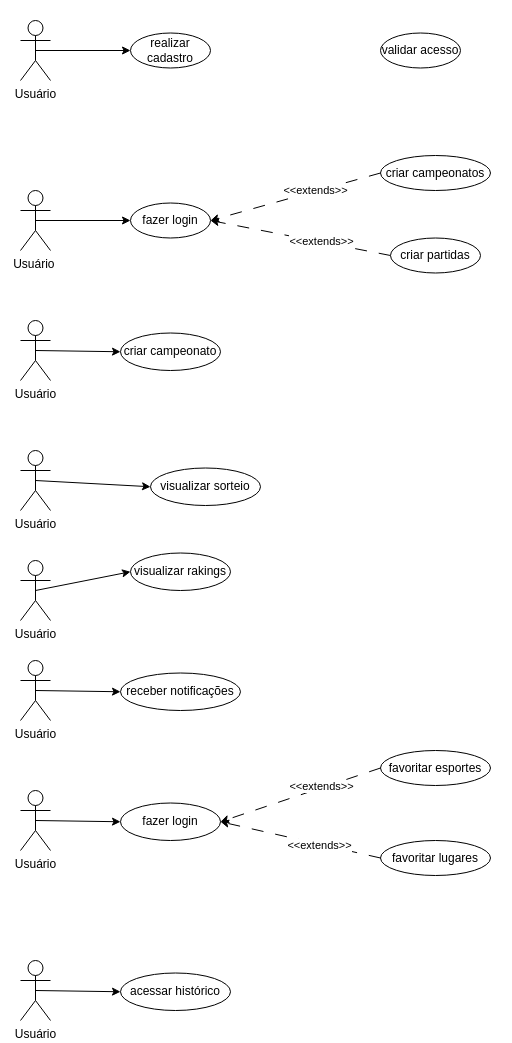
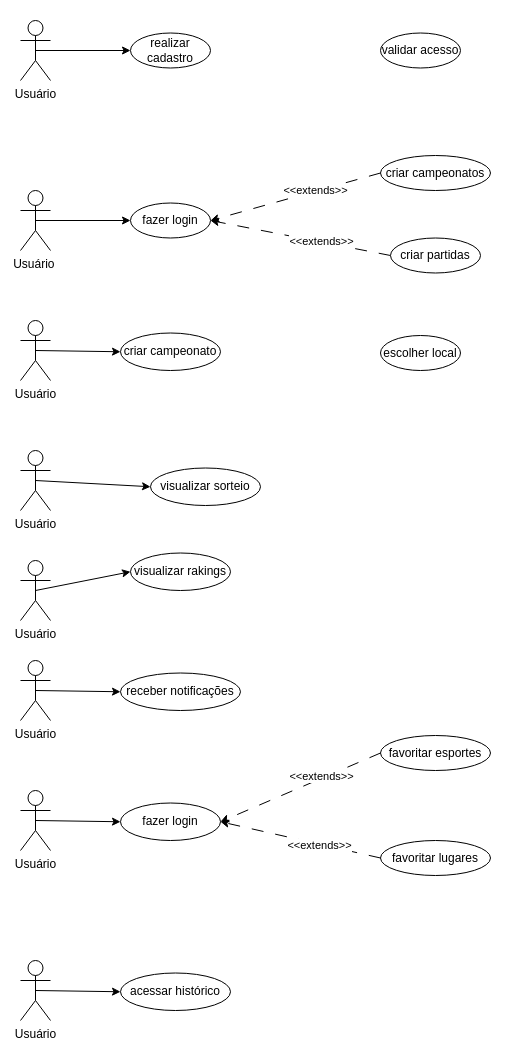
node "escolher local": added
node "favoritar esportes": moved (436, 768) -> (436, 753)
